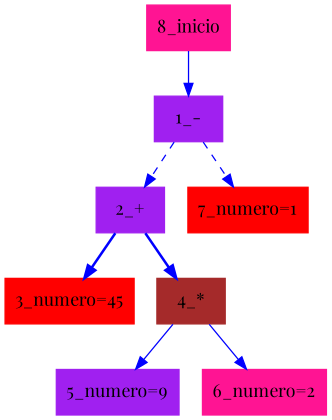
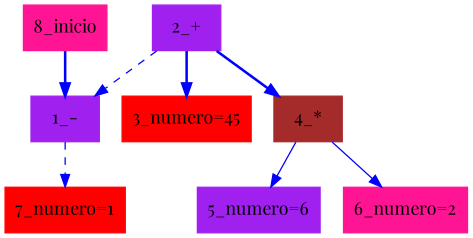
edge "8_inicio" -> "1_-": style solid -> bold
edge "1_-" -> "2_+": reversed
node "5_numero=9": label "5_numero=9" -> "5_numero=6"
